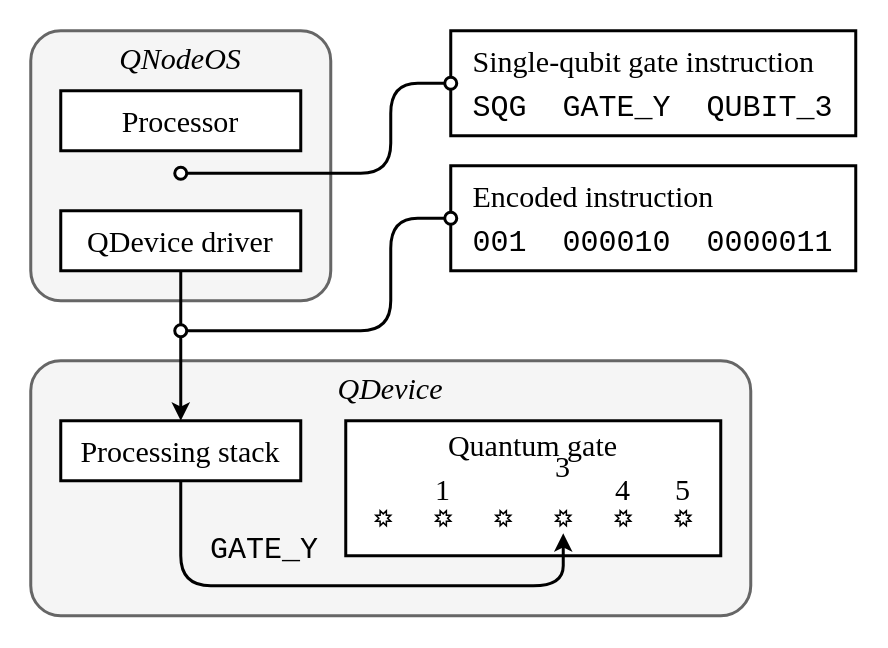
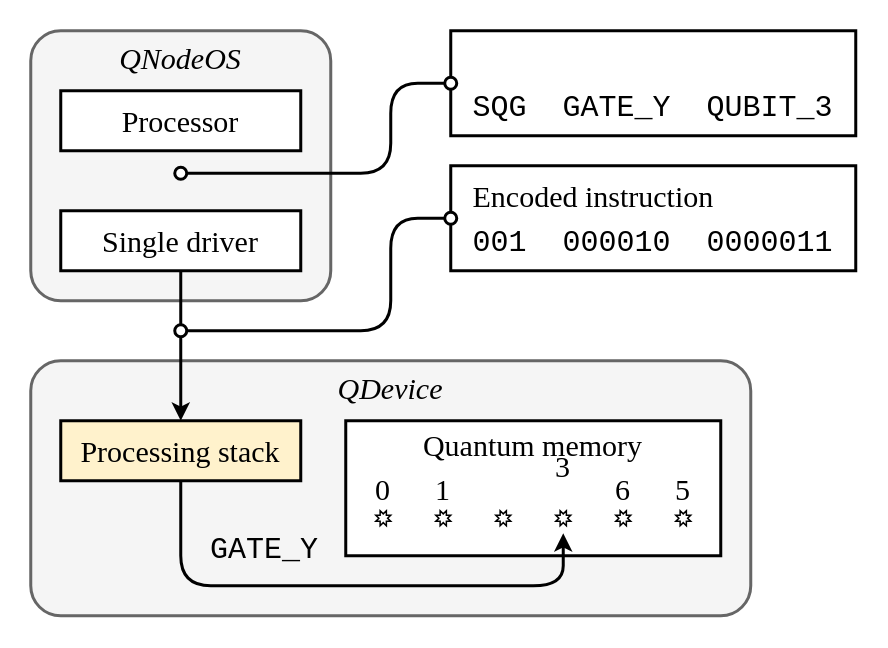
node "Single-qubit gate instruction": removed
node "QDevice driver": label "QDevice driver" -> "Single driver"
node "Quantum gate": label "Quantum gate" -> "Quantum memory"
node "Processing stack": fillcolor #ffffff -> #fff2cc
node "0": added
node "4": label "4" -> "6"
